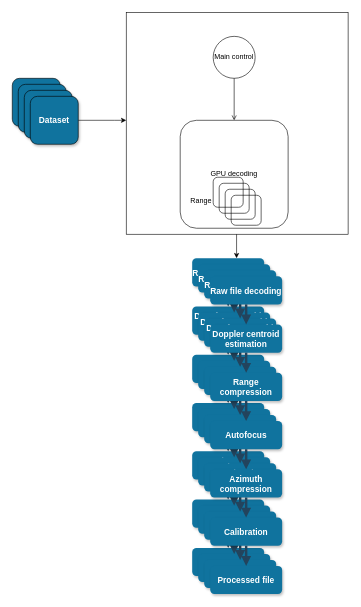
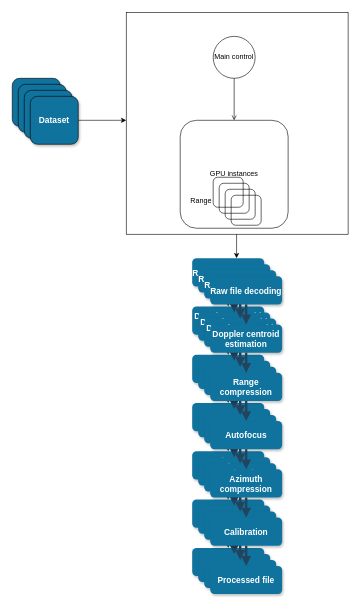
node "GPU decoding": label "GPU decoding" -> "GPU instances"
